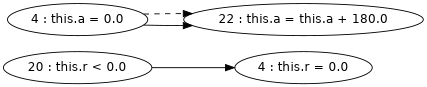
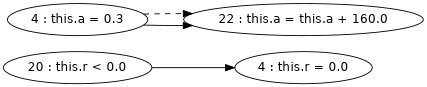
node "4 : this.a = 0.0": label "4 : this.a = 0.0" -> "4 : this.a = 0.3"
node "22 : this.a = this.a + 180.0": label "22 : this.a = this.a + 180.0" -> "22 : this.a = this.a + 160.0"
